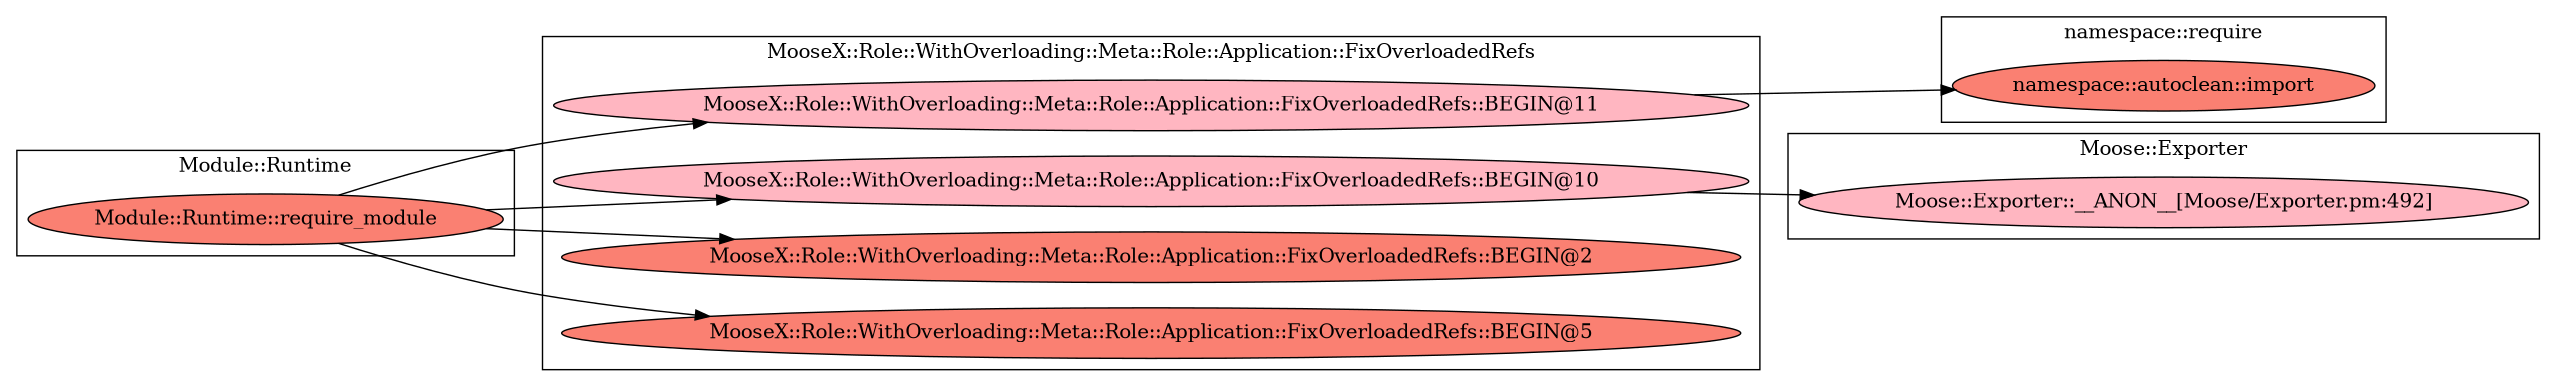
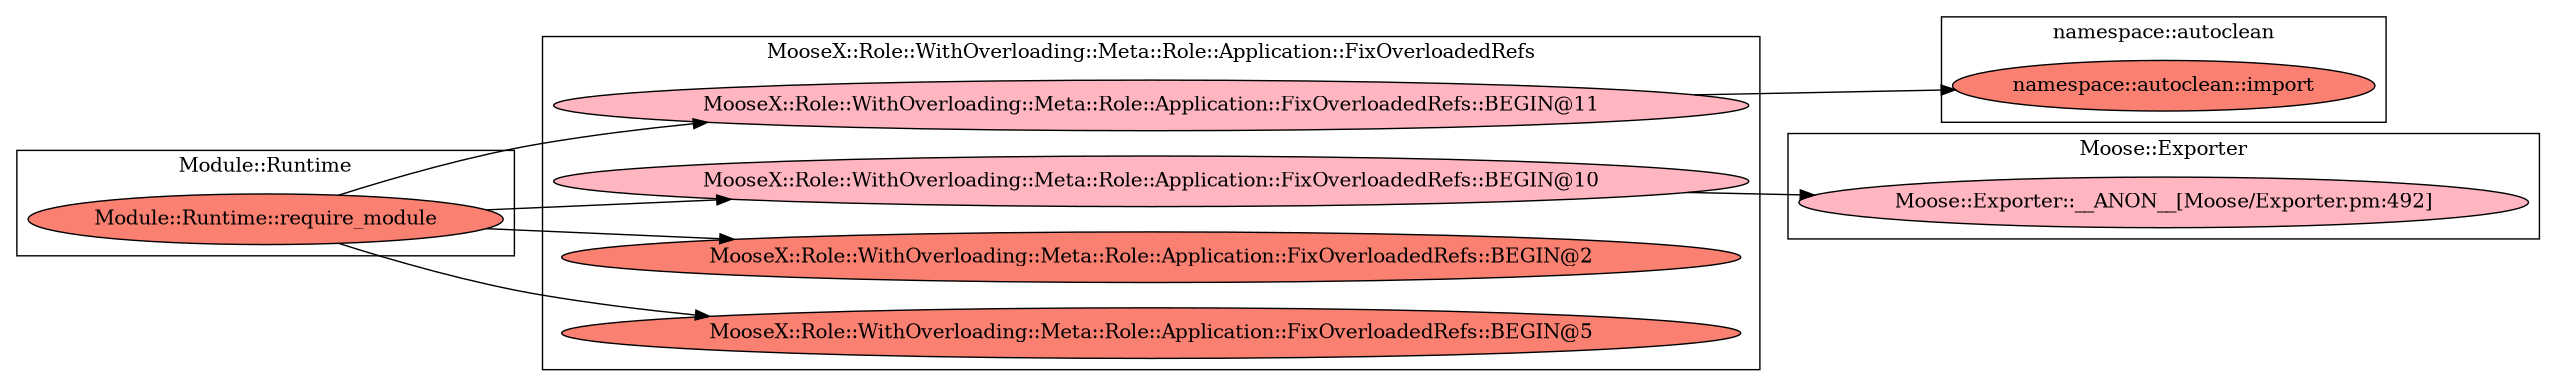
cluster "namespace::require": label "namespace::require" -> "namespace::autoclean"
